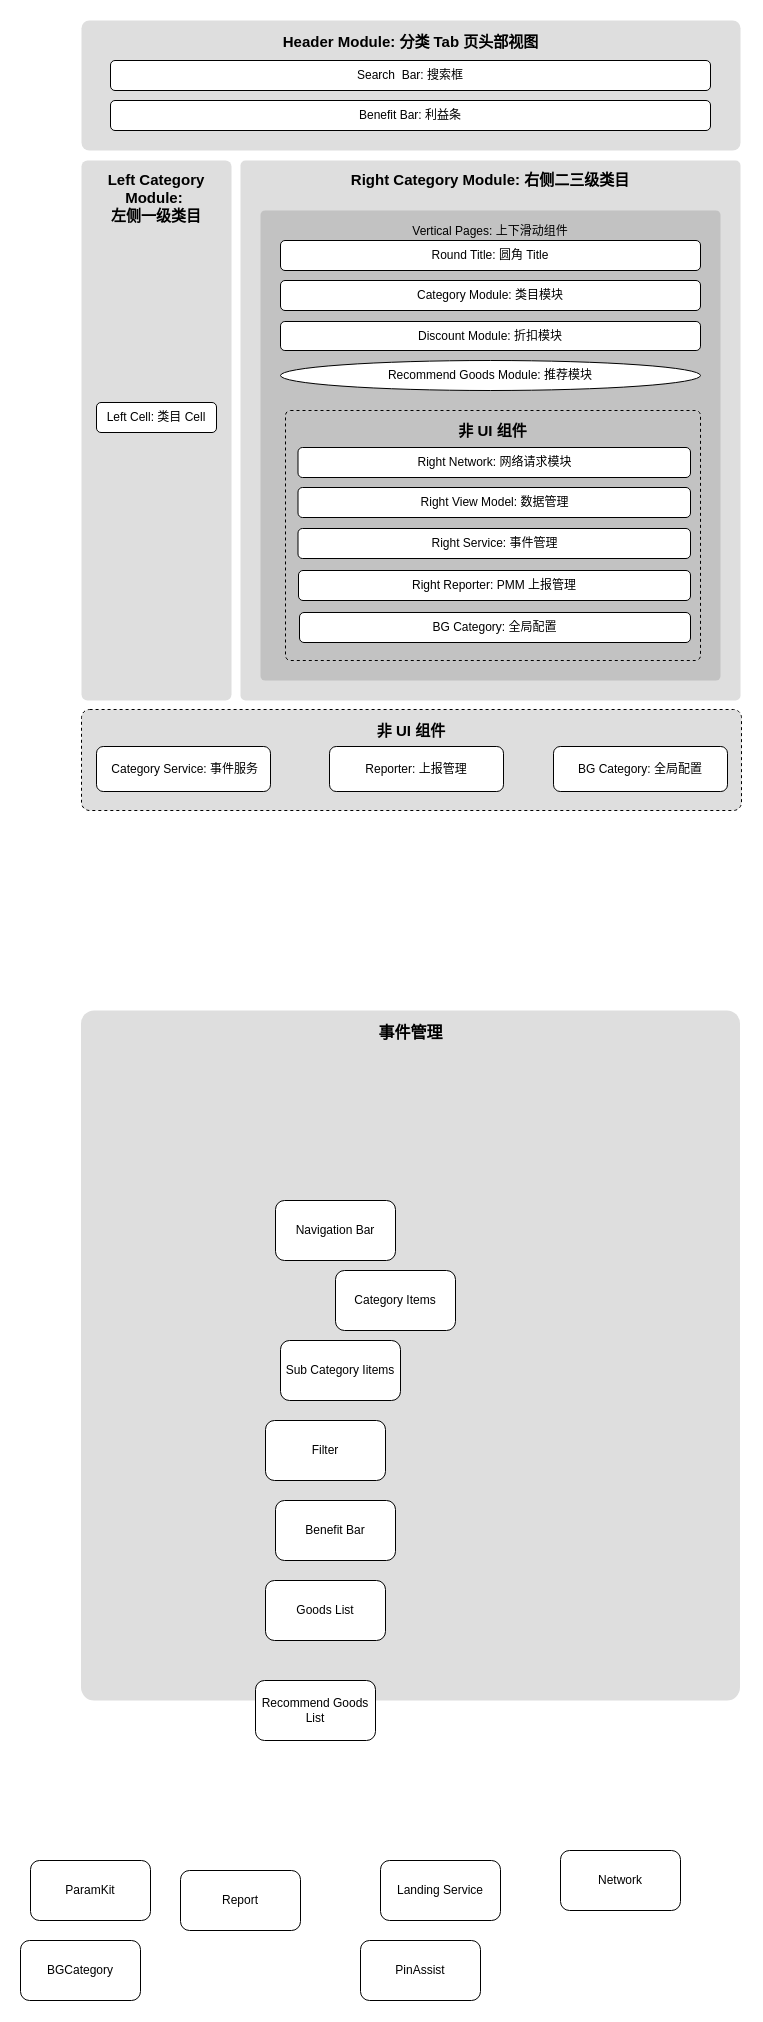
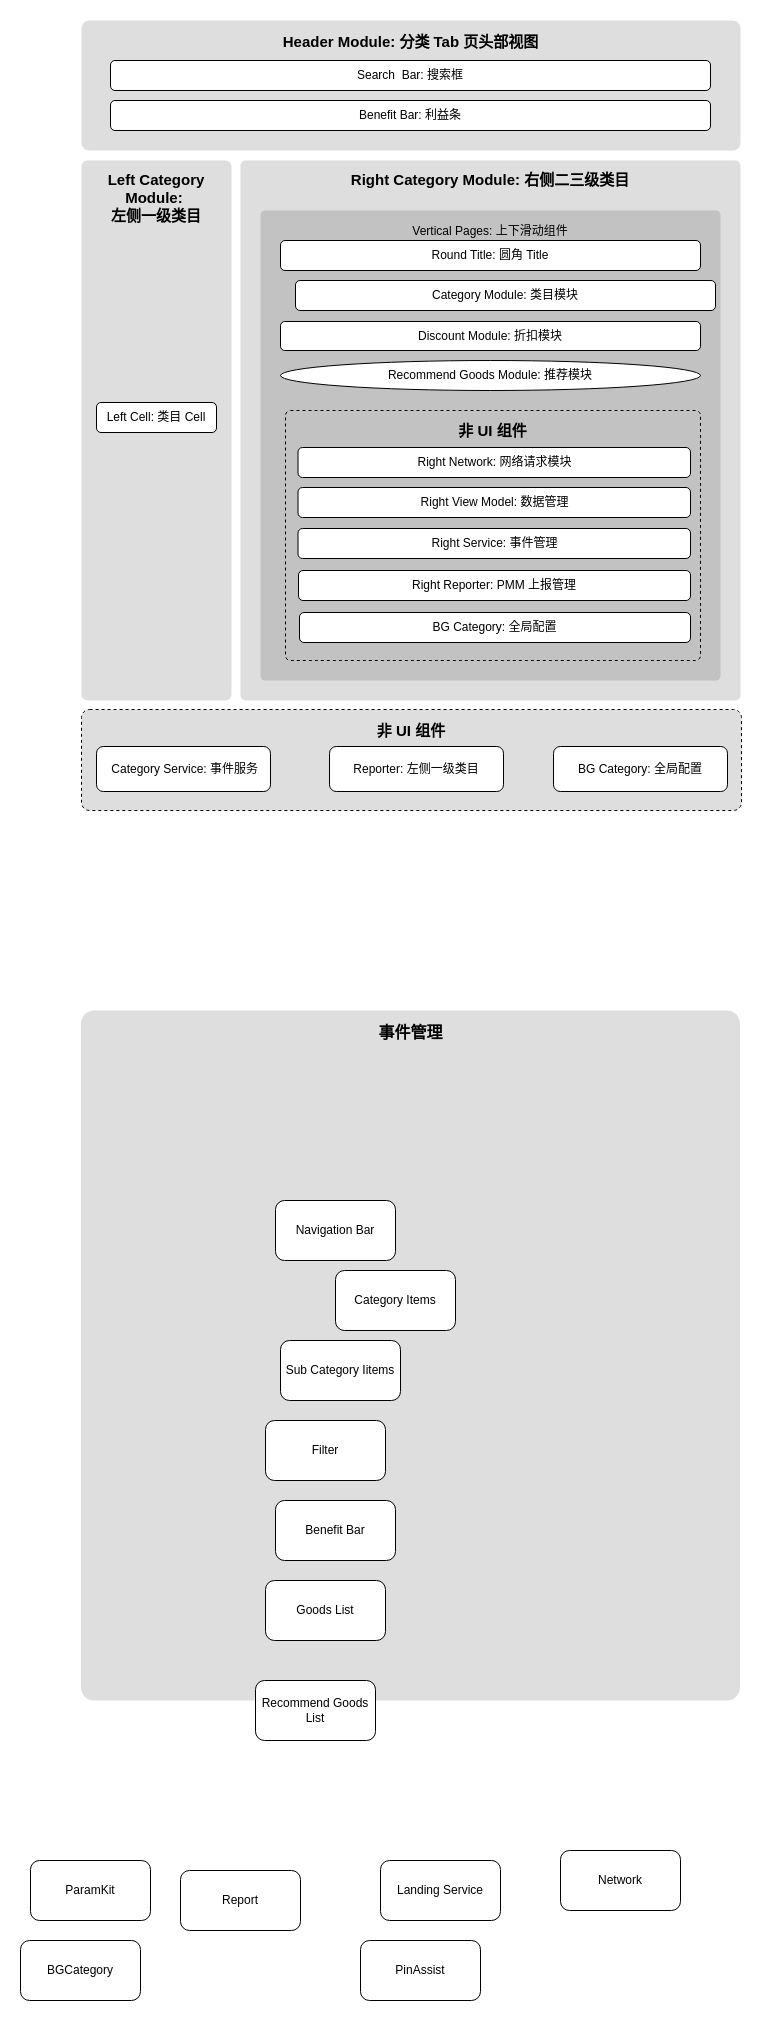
node "Category Module: 类目模块": moved (491, 296) -> (506, 296)
node "Reporter: 上报管理": label "Reporter: 上报管理" -> "Reporter: 左侧一级类目"
